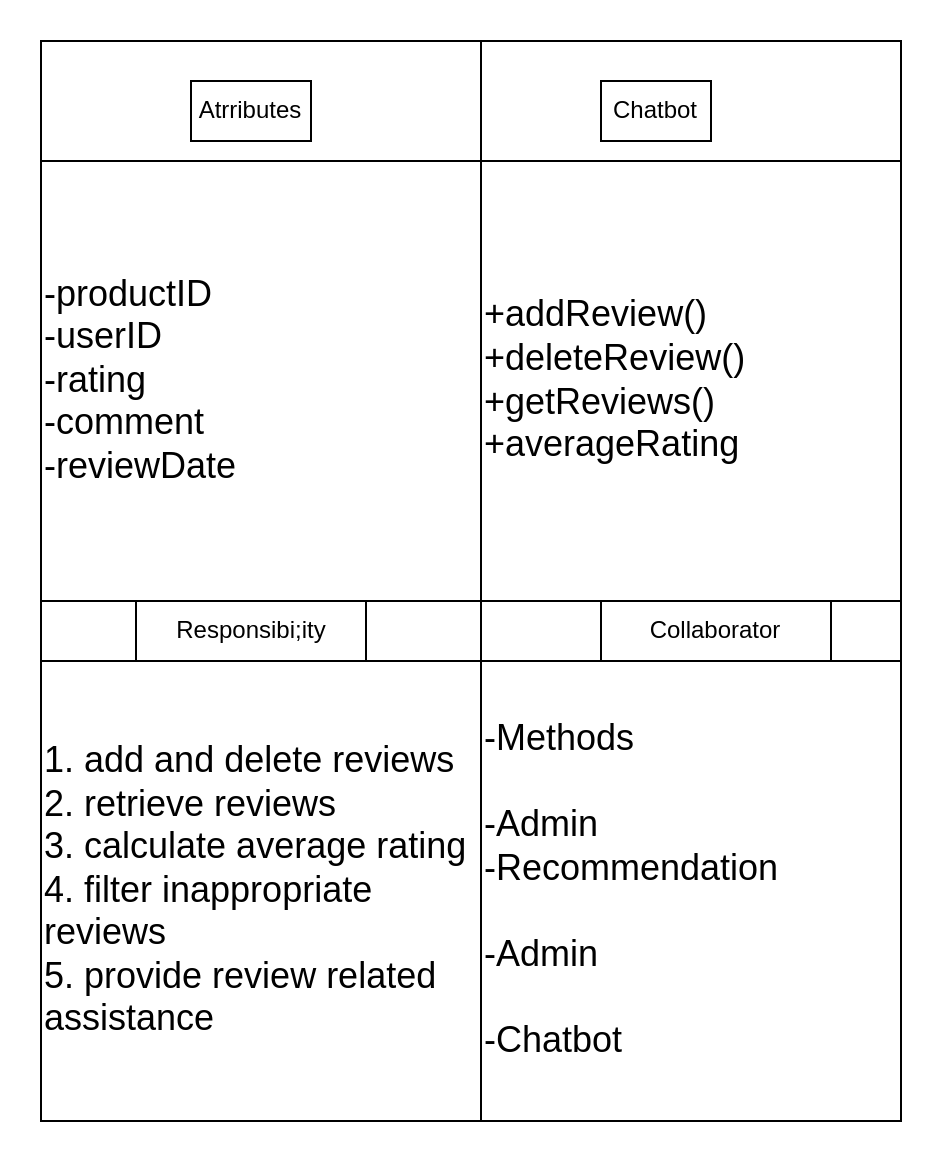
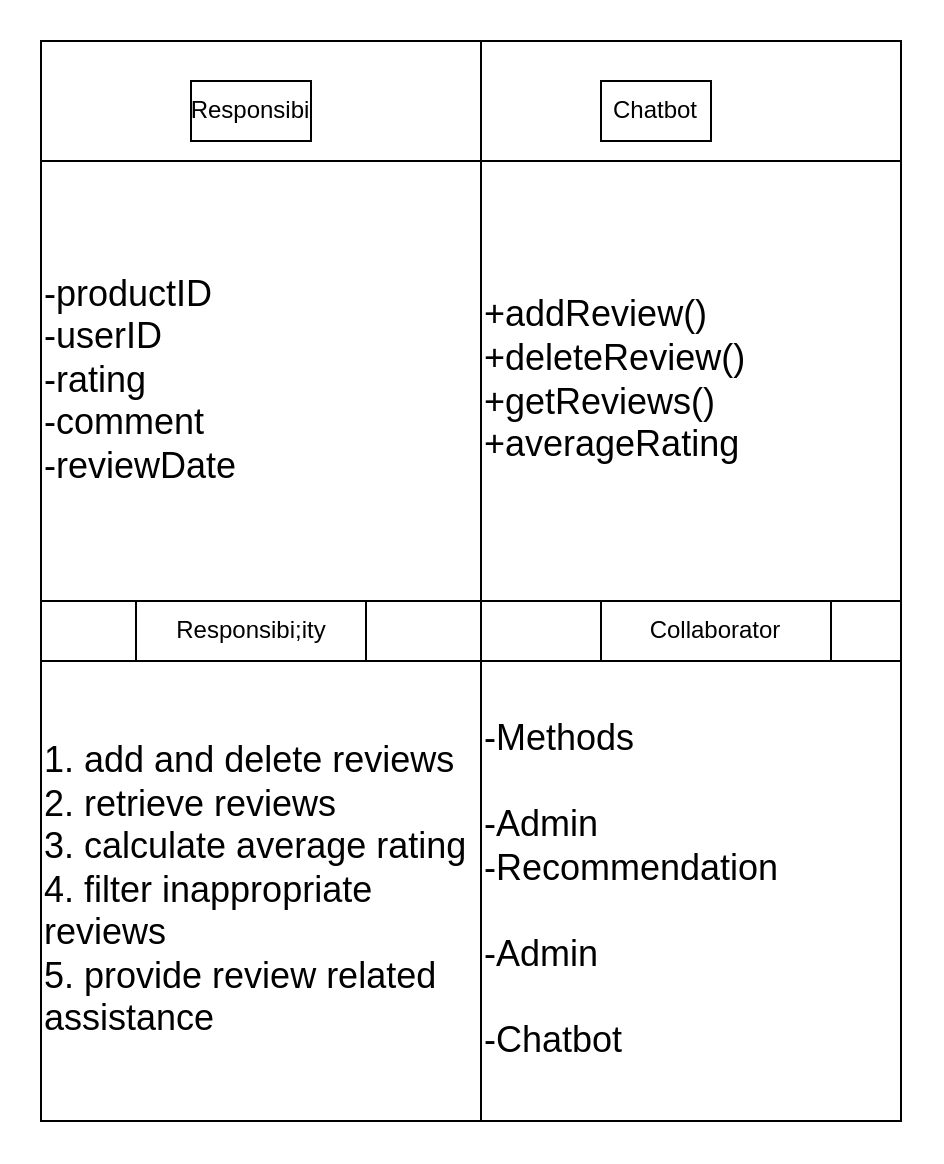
node "Atrributes": label "Atrributes" -> "Responsibi"
